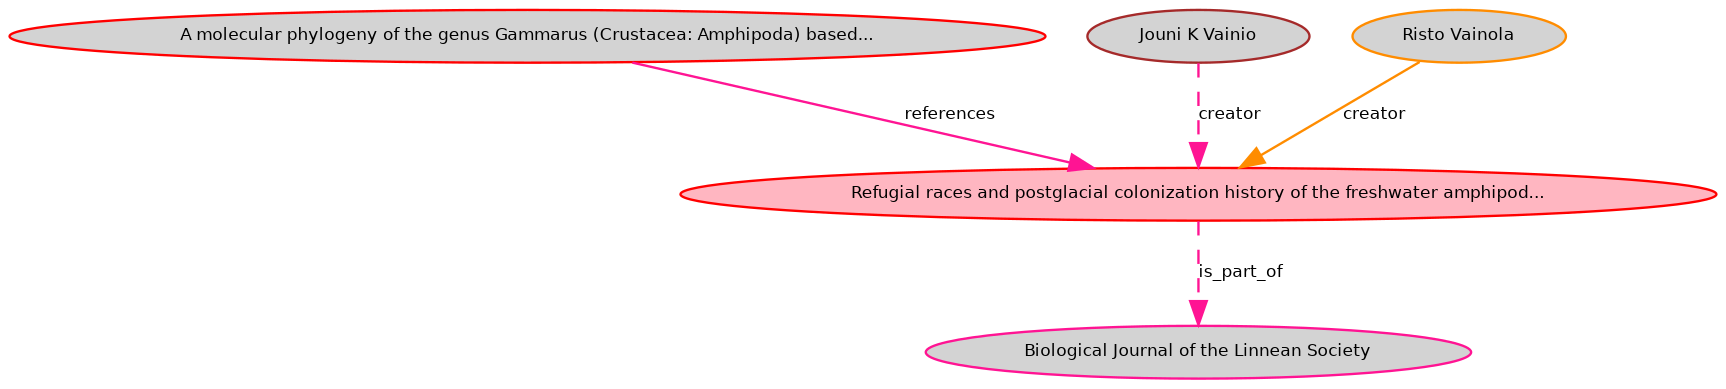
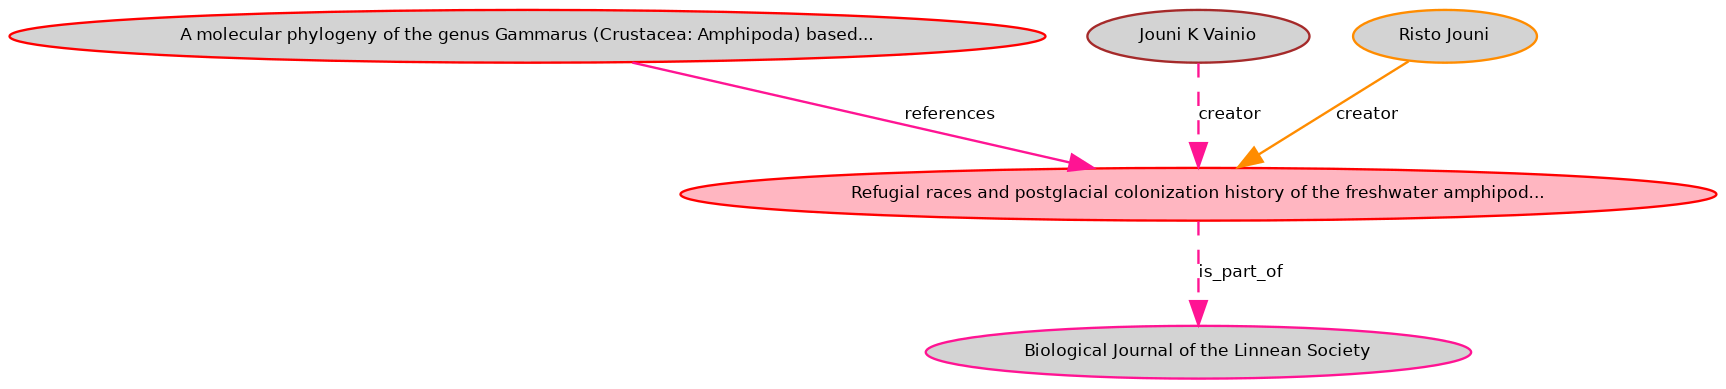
node "Risto Vainola": label "Risto Vainola" -> "Risto Jouni"
